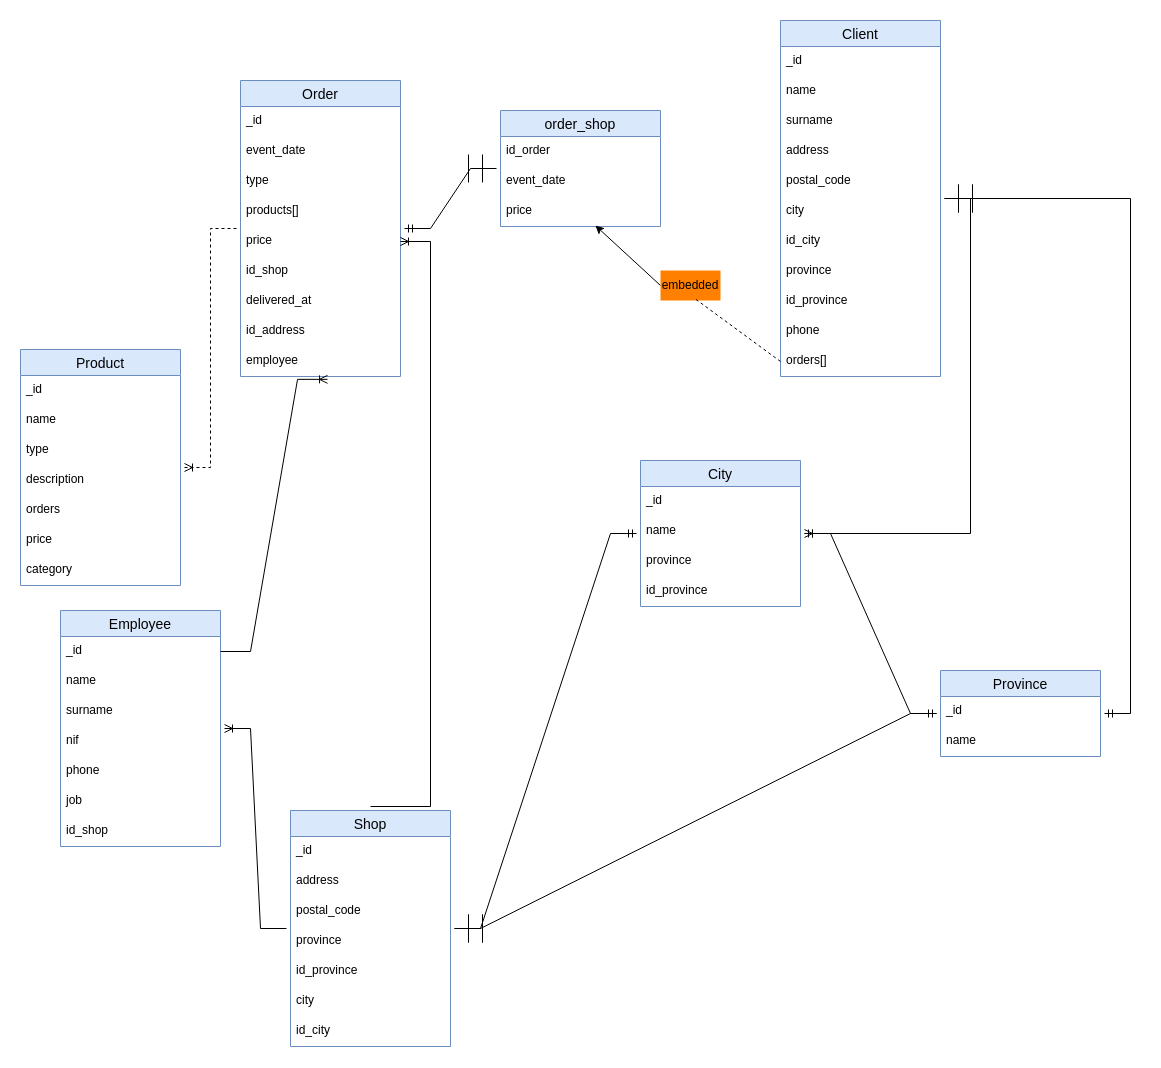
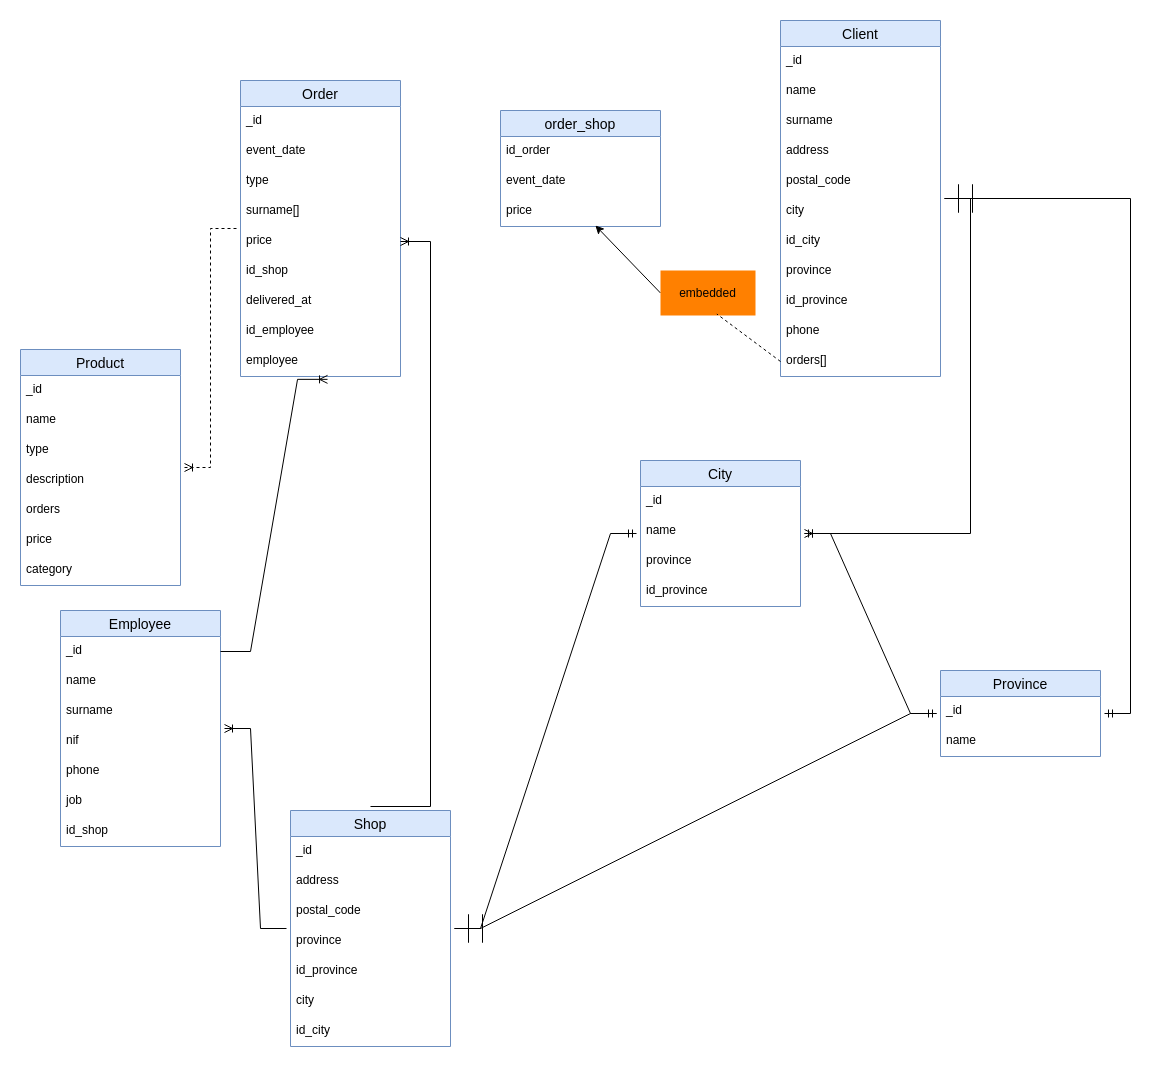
edge "order_shop" -- "Order": removed
node "products[]": label "products[]" -> "surname[]"
node "embedded": size 60x30 -> 95x45
node "id_address": label "id_address" -> "id_employee"
